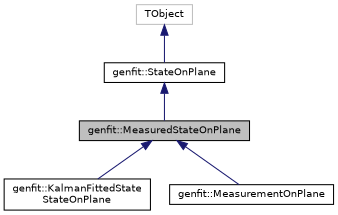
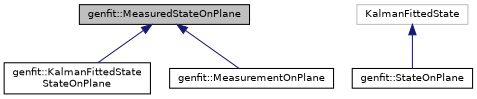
node "TObject": label "TObject" -> "KalmanFittedState"
edge "genfit::MeasuredStateOnPlane" -> "genfit::StateOnPlane": removed
